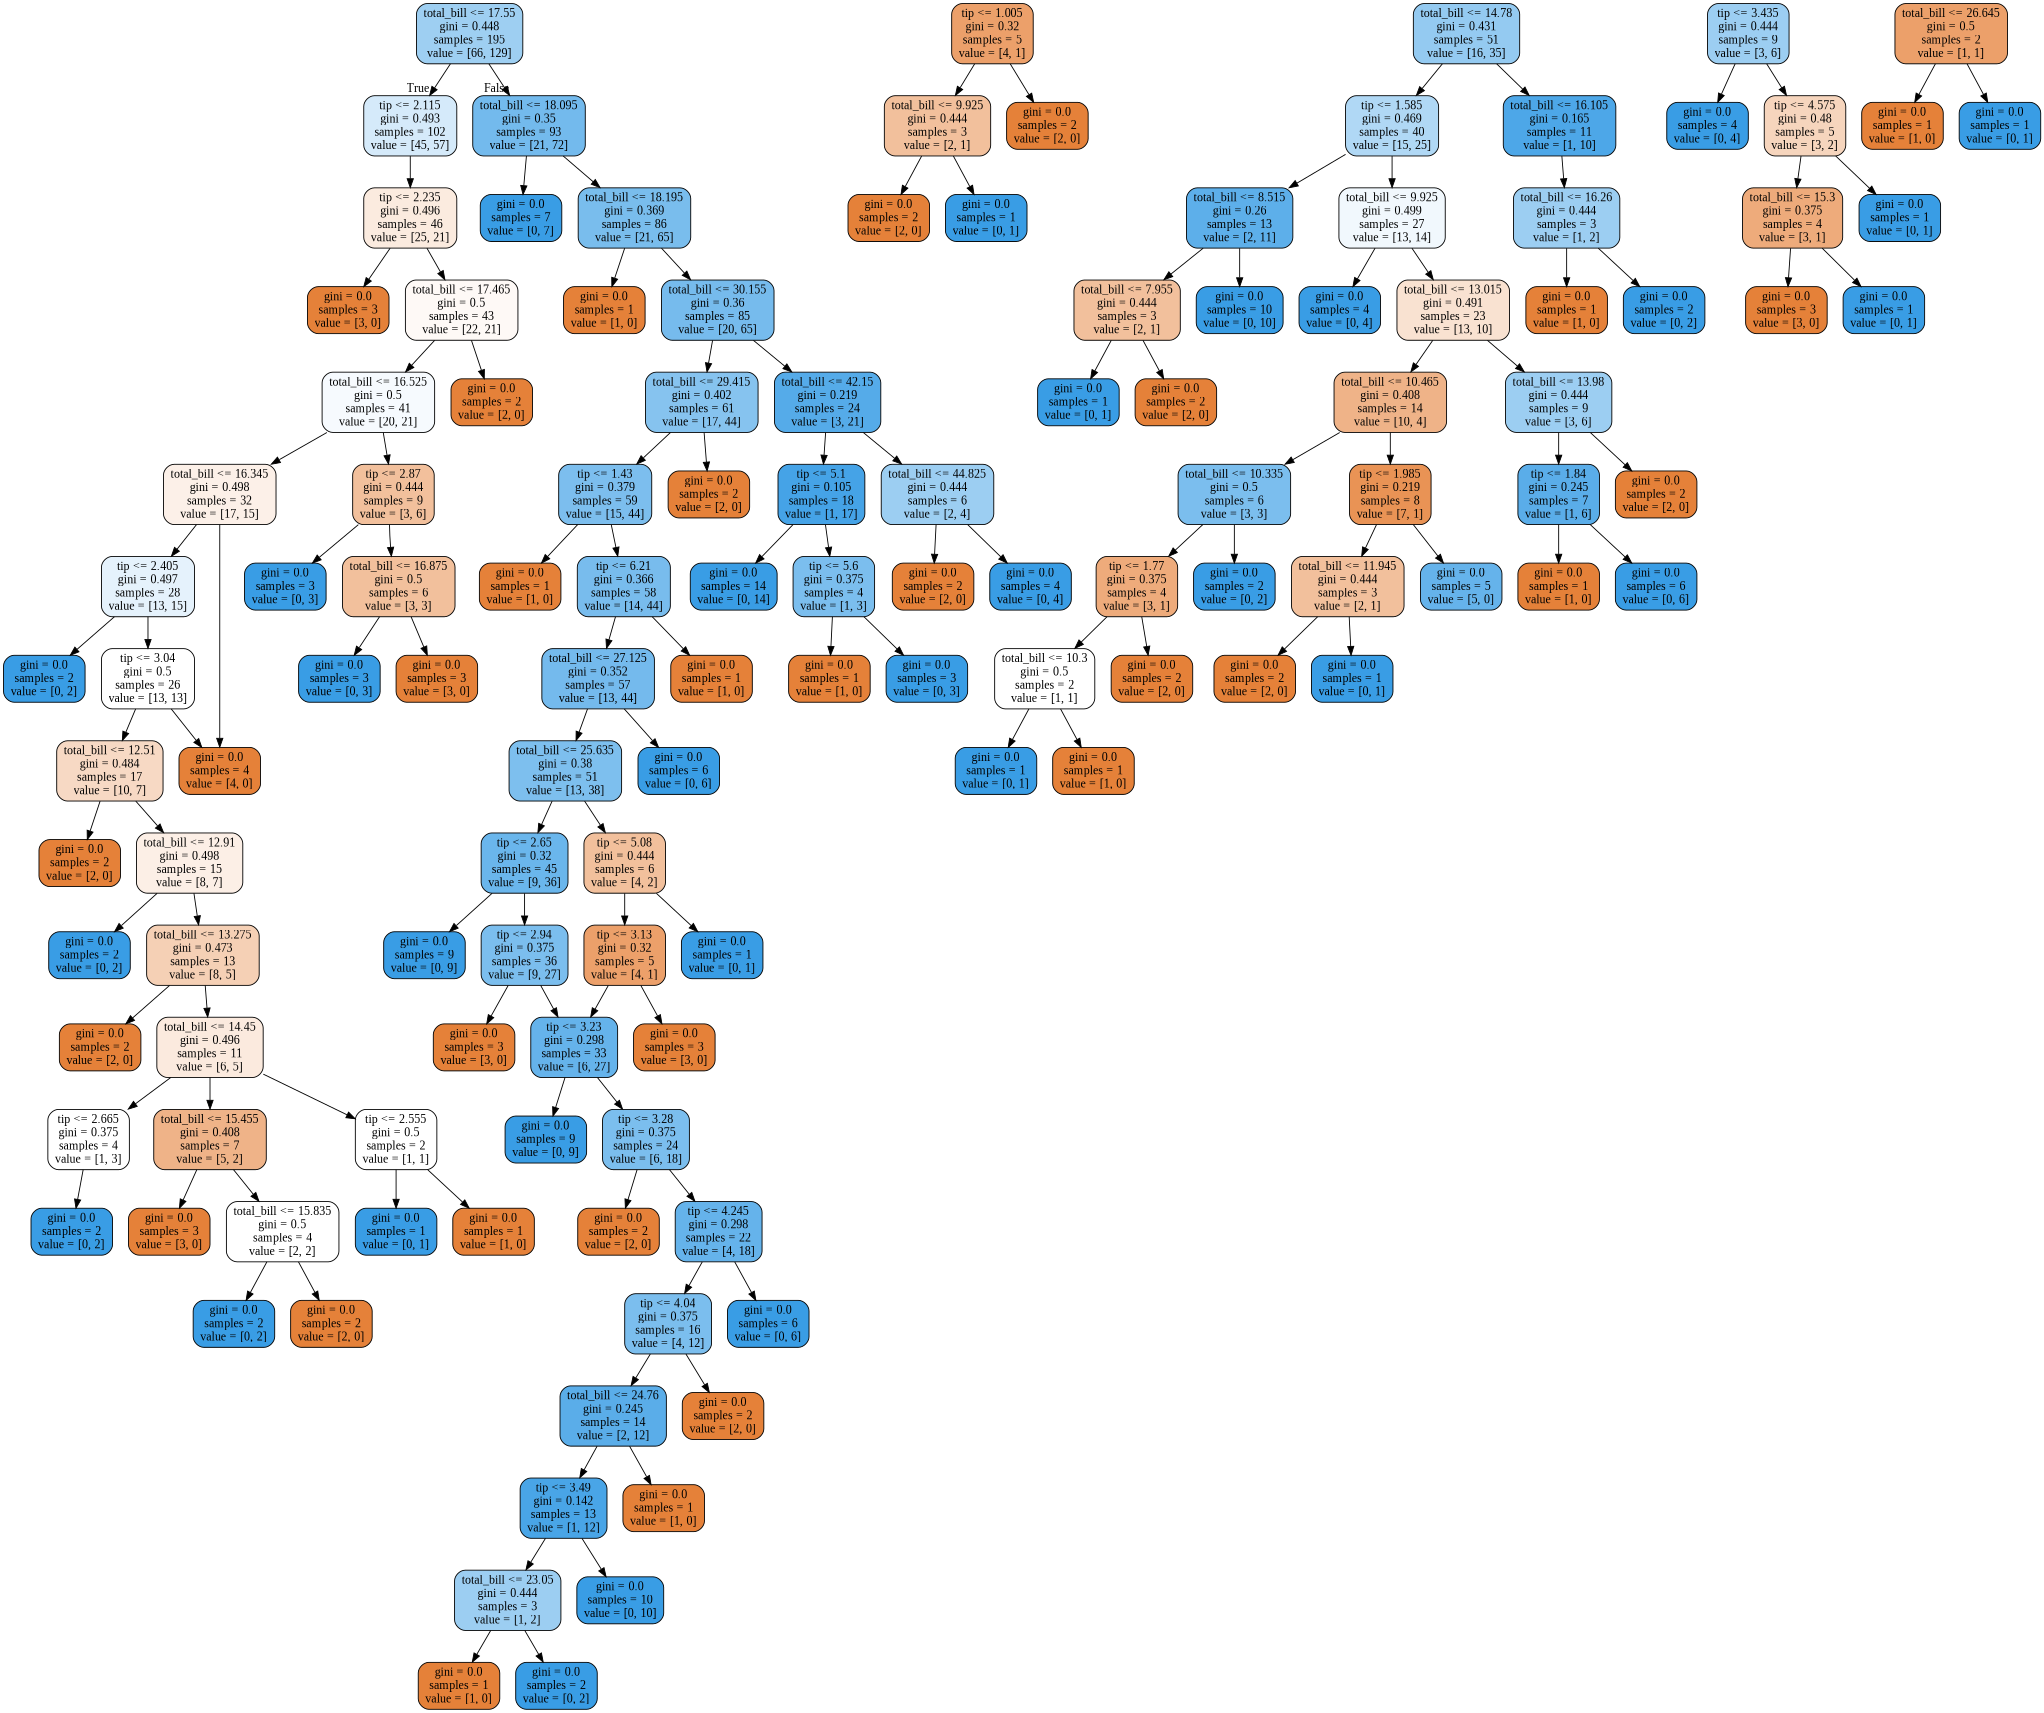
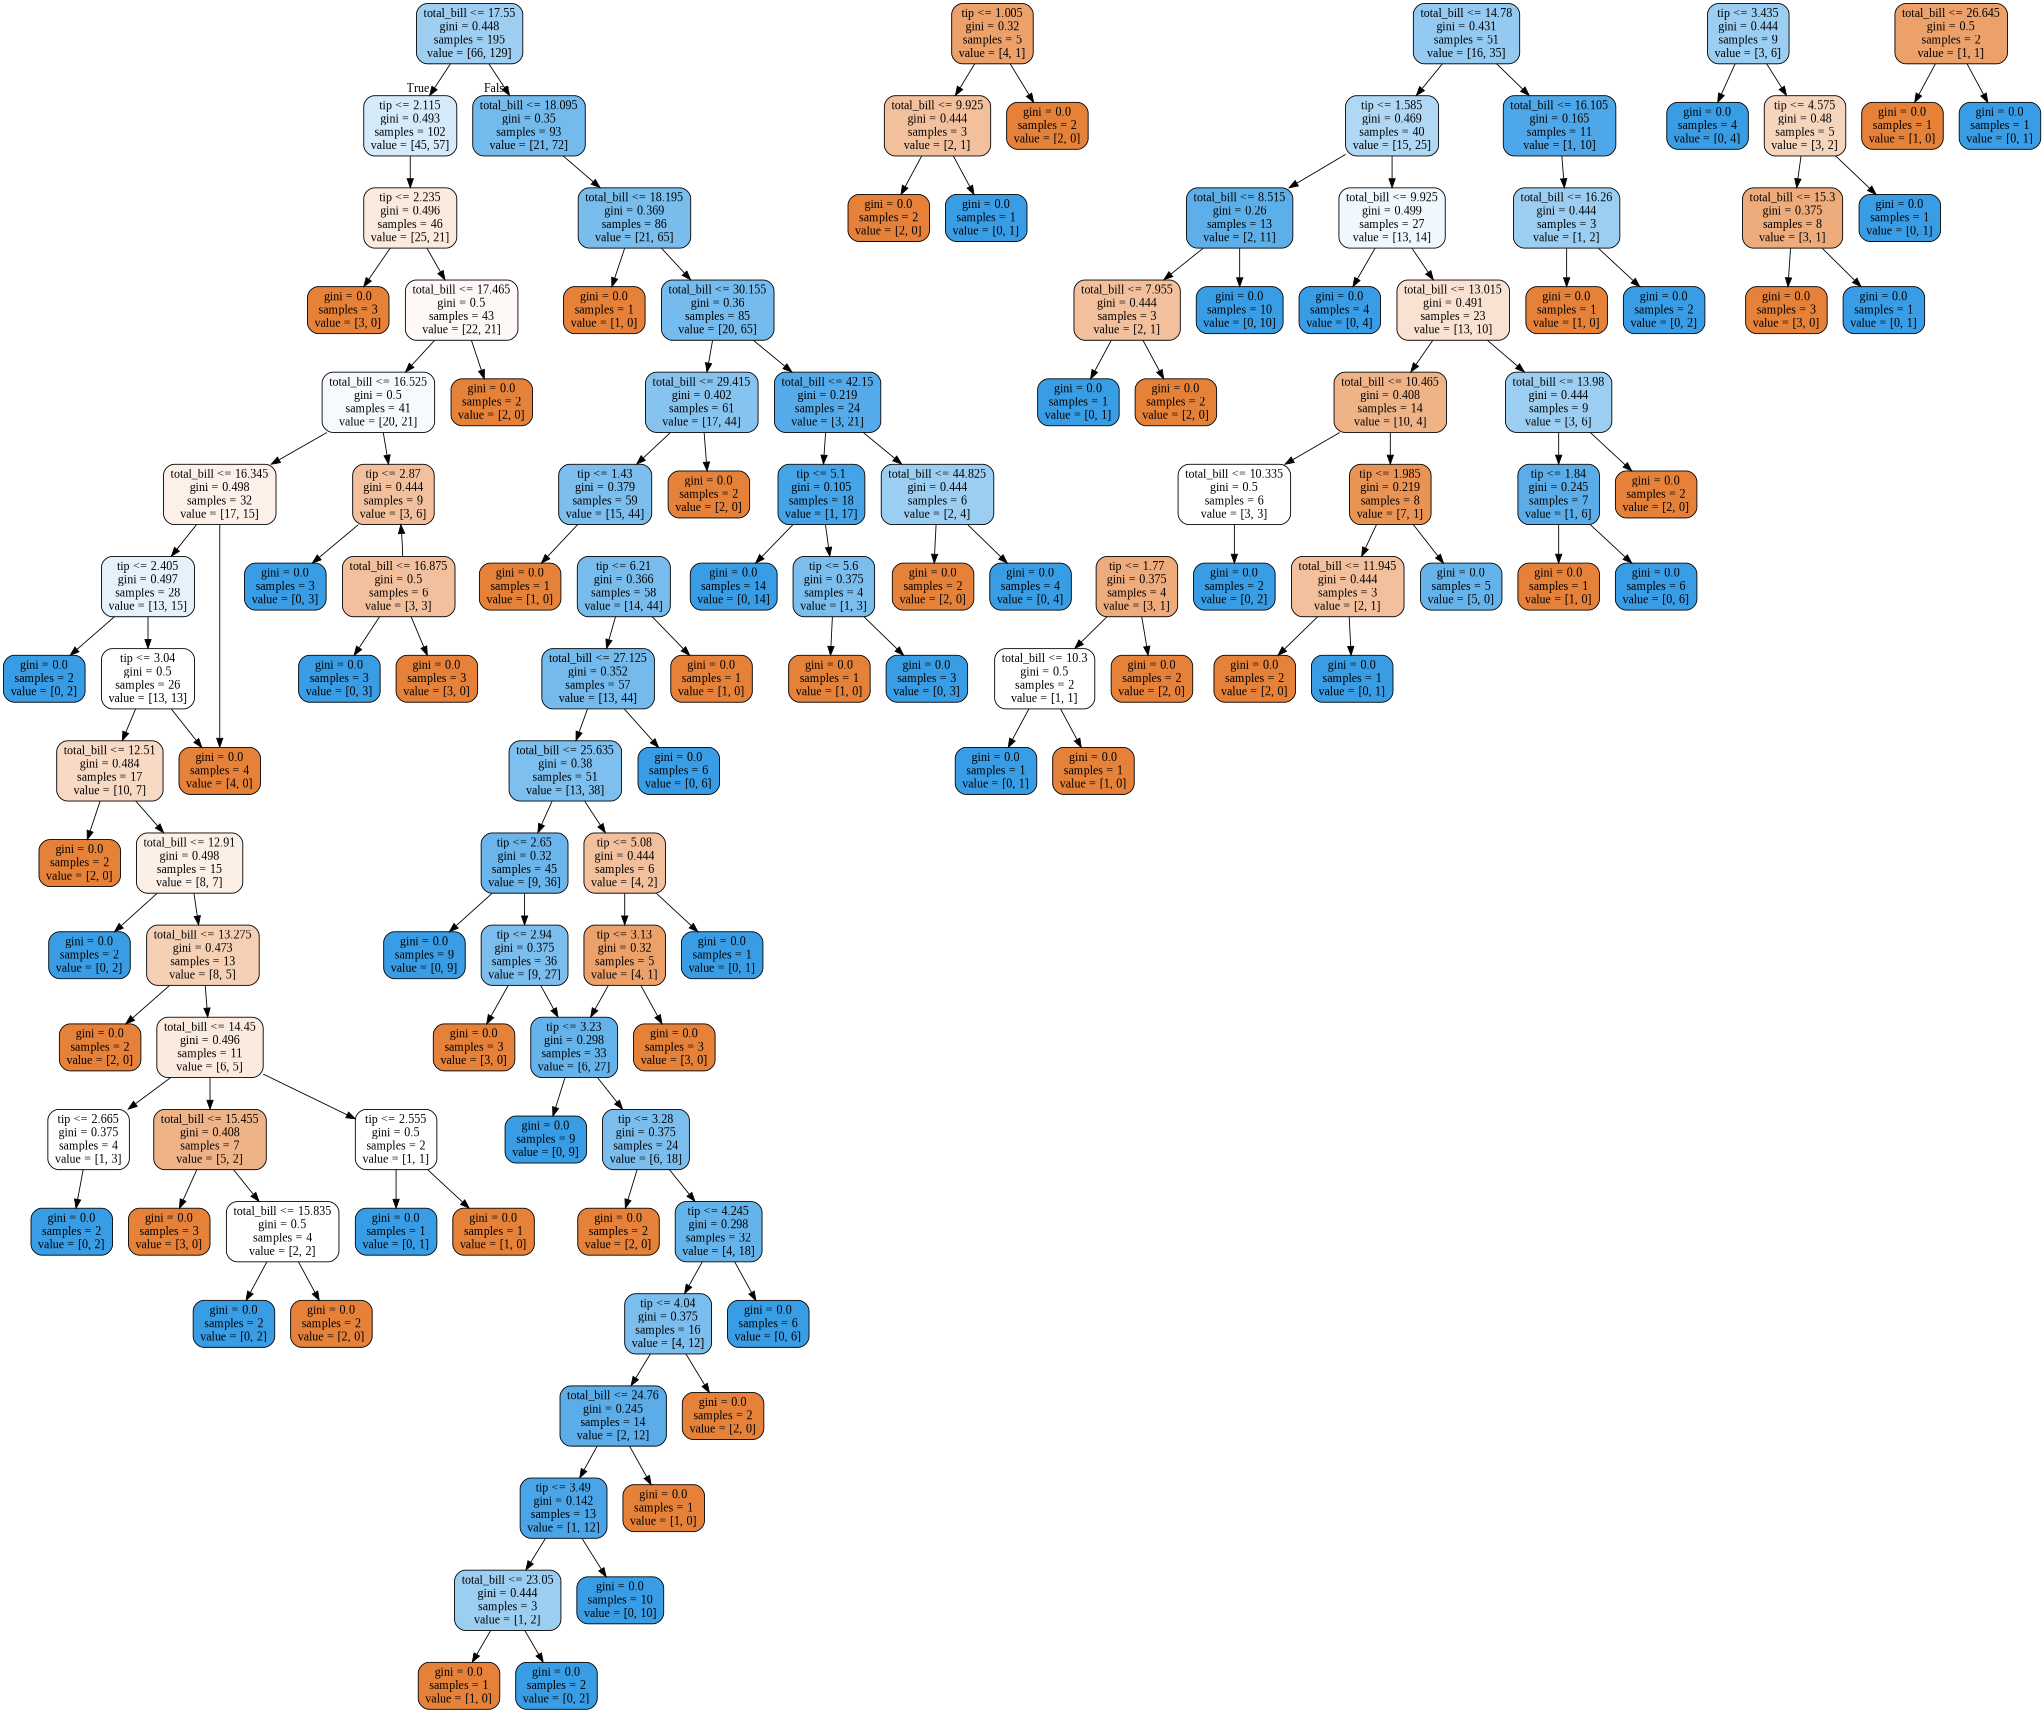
node "gini = 0.0 samples = 7 value = [0, 7]": removed
node "total_bill <= 15.3 gini = 0.375 samples = 4 value = [3, 1]": label "total_bill <= 15.3 gini = 0.375 samples = 4 value = [3, 1]" -> "total_bill <= 15.3 gini = 0.375 samples = 8 value = [3, 1]"
node "total_bill <= 10.335 gini = 0.5 samples = 6 value = [3, 3]": fillcolor #7bbeee -> #ffffff
edge "tip <= 2.87 gini = 0.444 samples = 9 value = [3, 6]" -> "total_bill <= 16.875 gini = 0.5 samples = 6 value = [3, 3]": reversed
edge "tip <= 1.43 gini = 0.379 samples = 59 value = [15, 44]" -> "tip <= 6.21 gini = 0.366 samples = 58 value = [14, 44]": removed
edge "total_bill <= 10.335 gini = 0.5 samples = 6 value = [3, 3]" -> "tip <= 1.77 gini = 0.375 samples = 4 value = [3, 1]": removed
node "tip <= 4.245 gini = 0.298 samples = 22 value = [4, 18]": label "tip <= 4.245 gini = 0.298 samples = 22 value = [4, 18]" -> "tip <= 4.245 gini = 0.298 samples = 32 value = [4, 18]"
